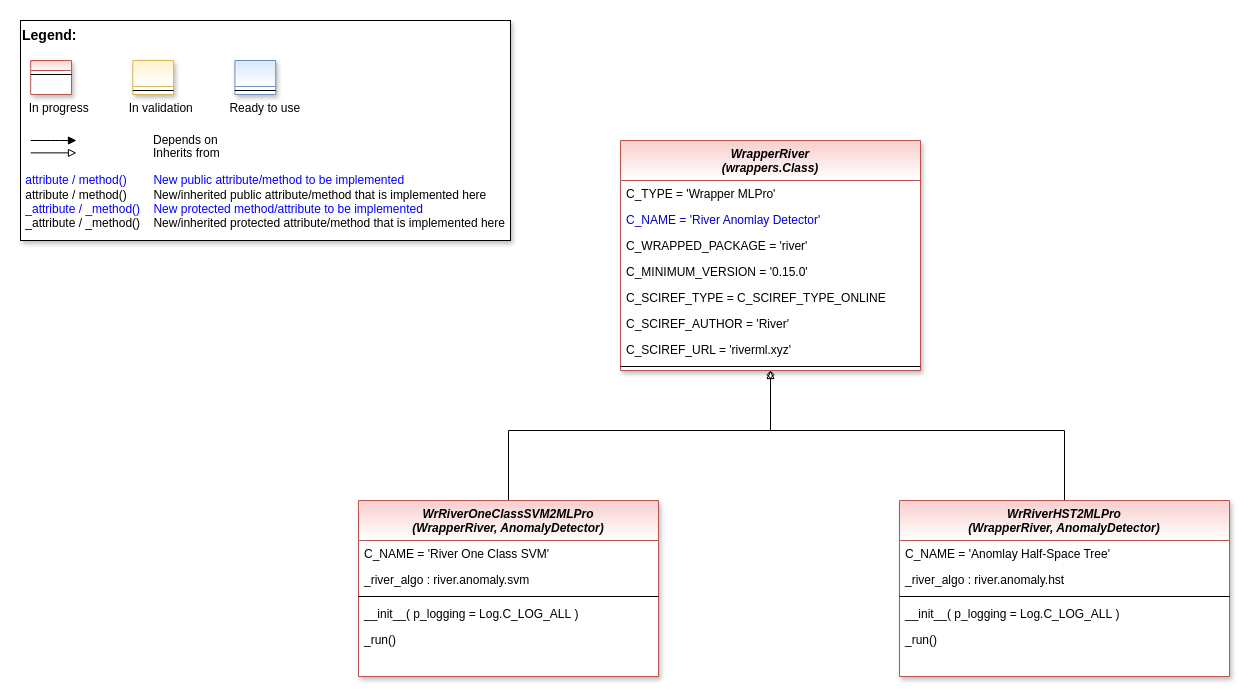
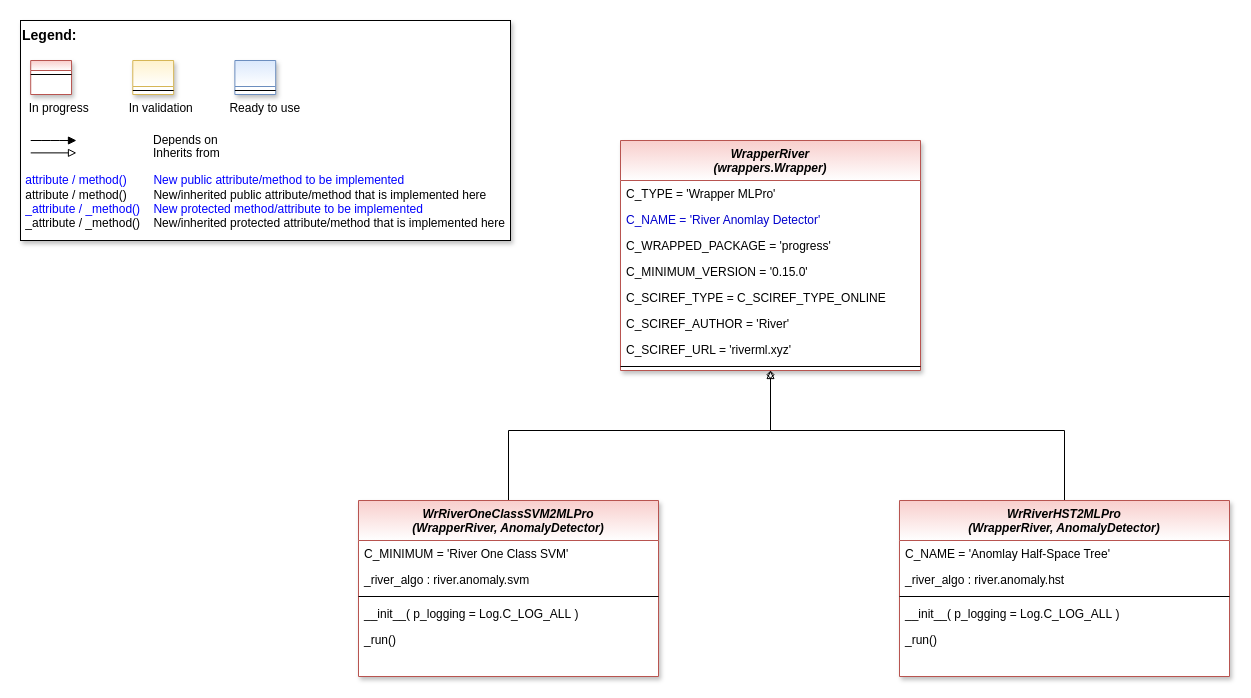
node "WrapperRiver (wrappers.Class)": label "WrapperRiver (wrappers.Class)" -> "WrapperRiver (wrappers.Wrapper)"
node "C_WRAPPED_PACKAGE = 'river'": label "C_WRAPPED_PACKAGE = 'river'" -> "C_WRAPPED_PACKAGE = 'progress'"
node "C_NAME = 'River One Class SVM'": label "C_NAME = 'River One Class SVM'" -> "C_MINIMUM = 'River One Class SVM'"
